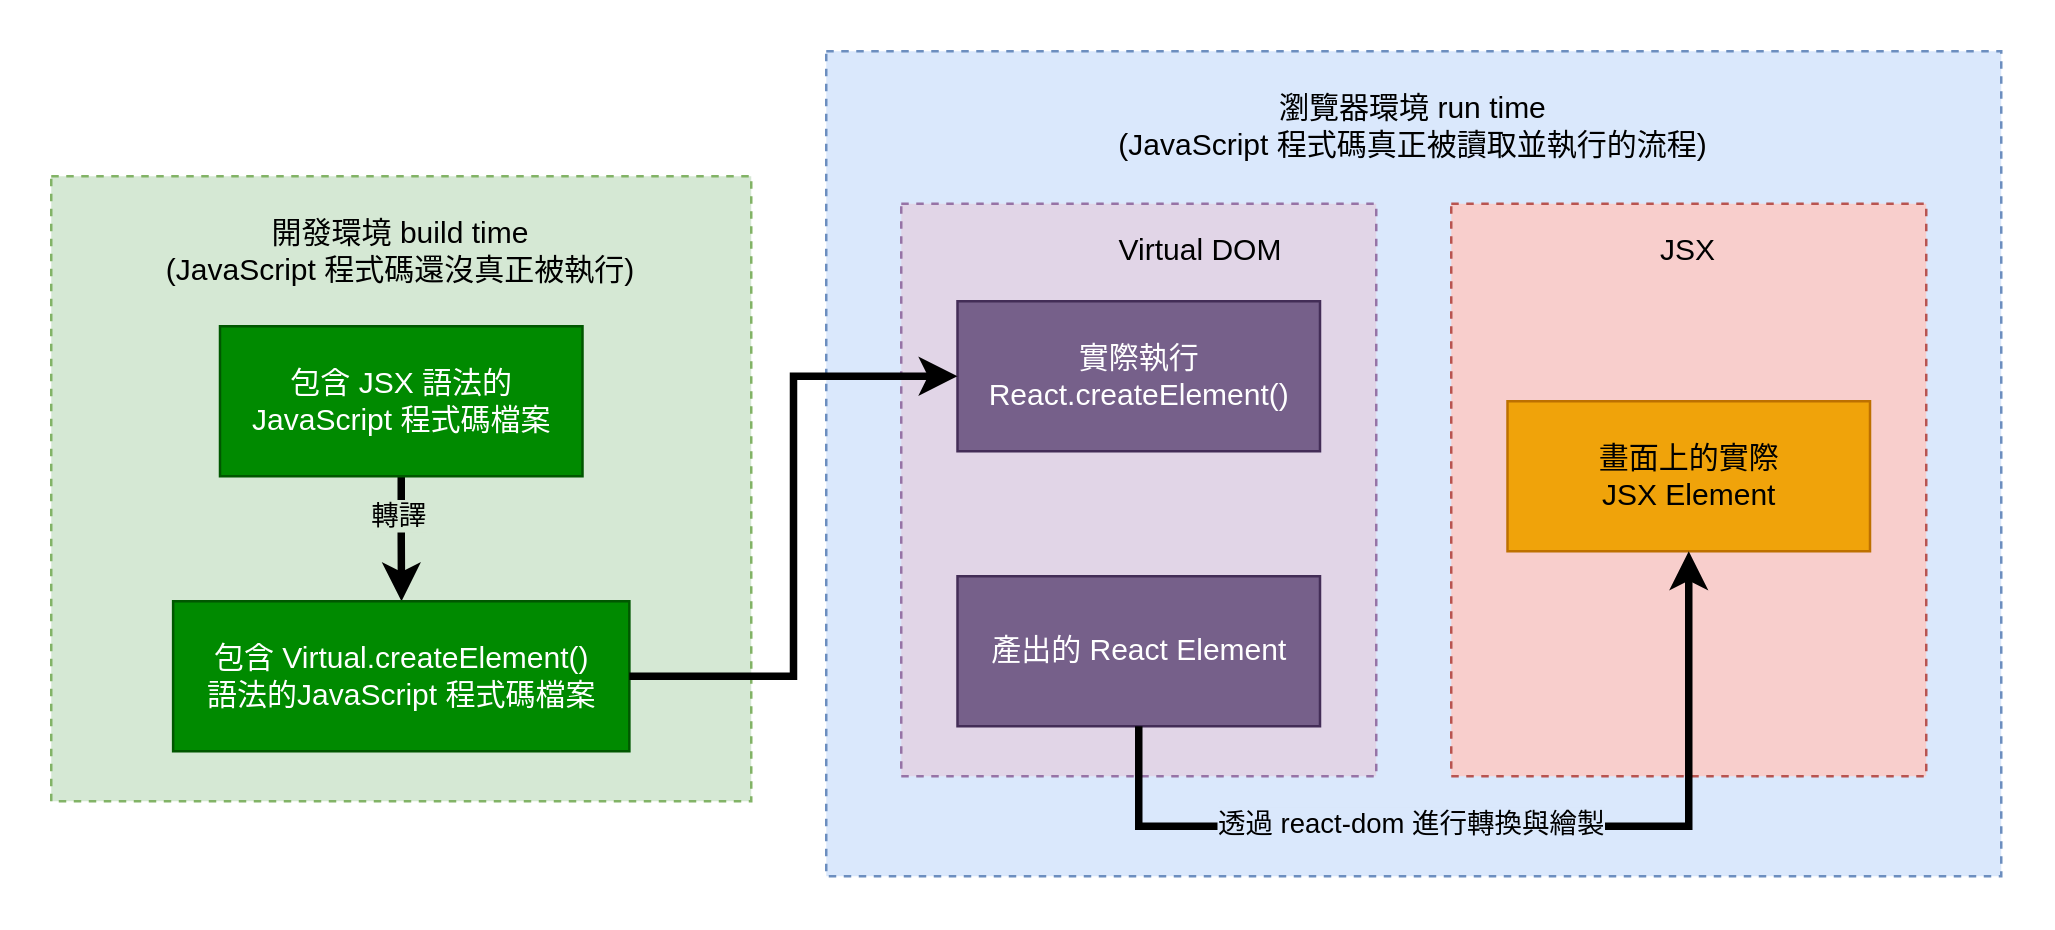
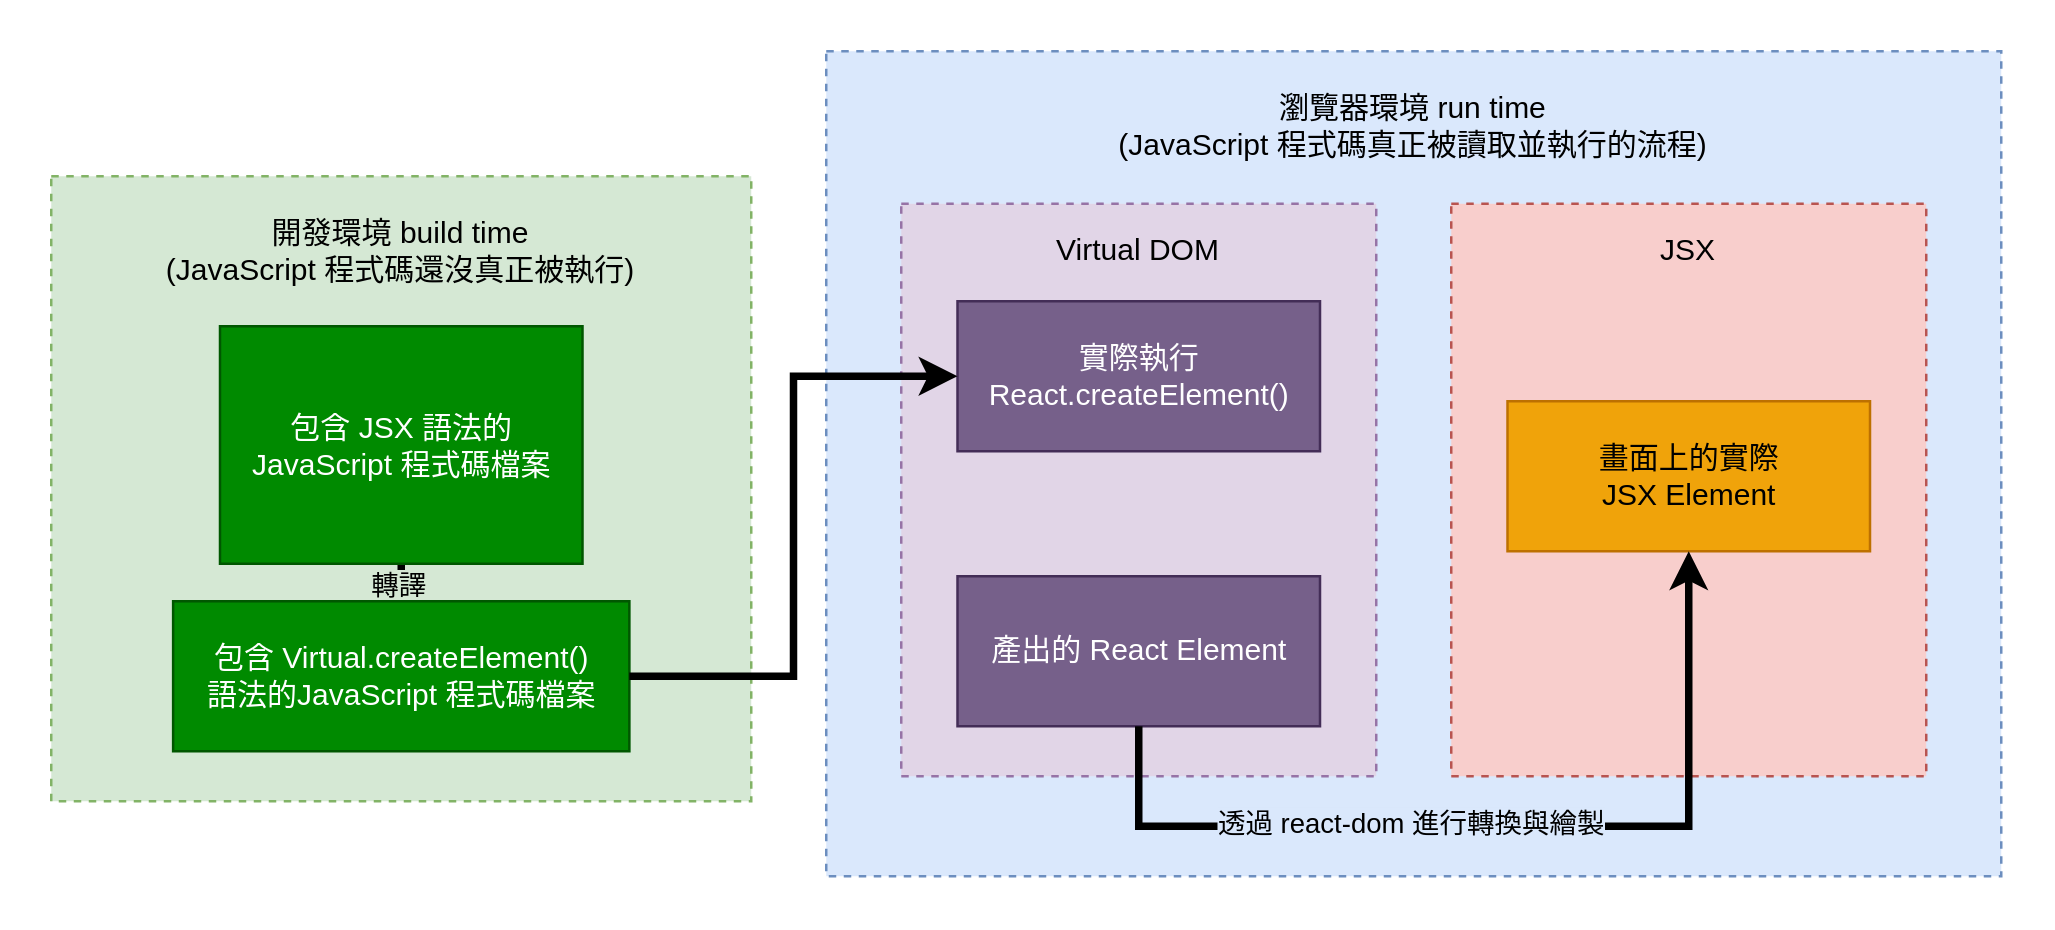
node "Virtual DOM": moved (1201, 251) -> (1139, 251)
node "包含 JSX 語法的 JavaScript 程式碼檔案": size 363x150 -> 363x238
